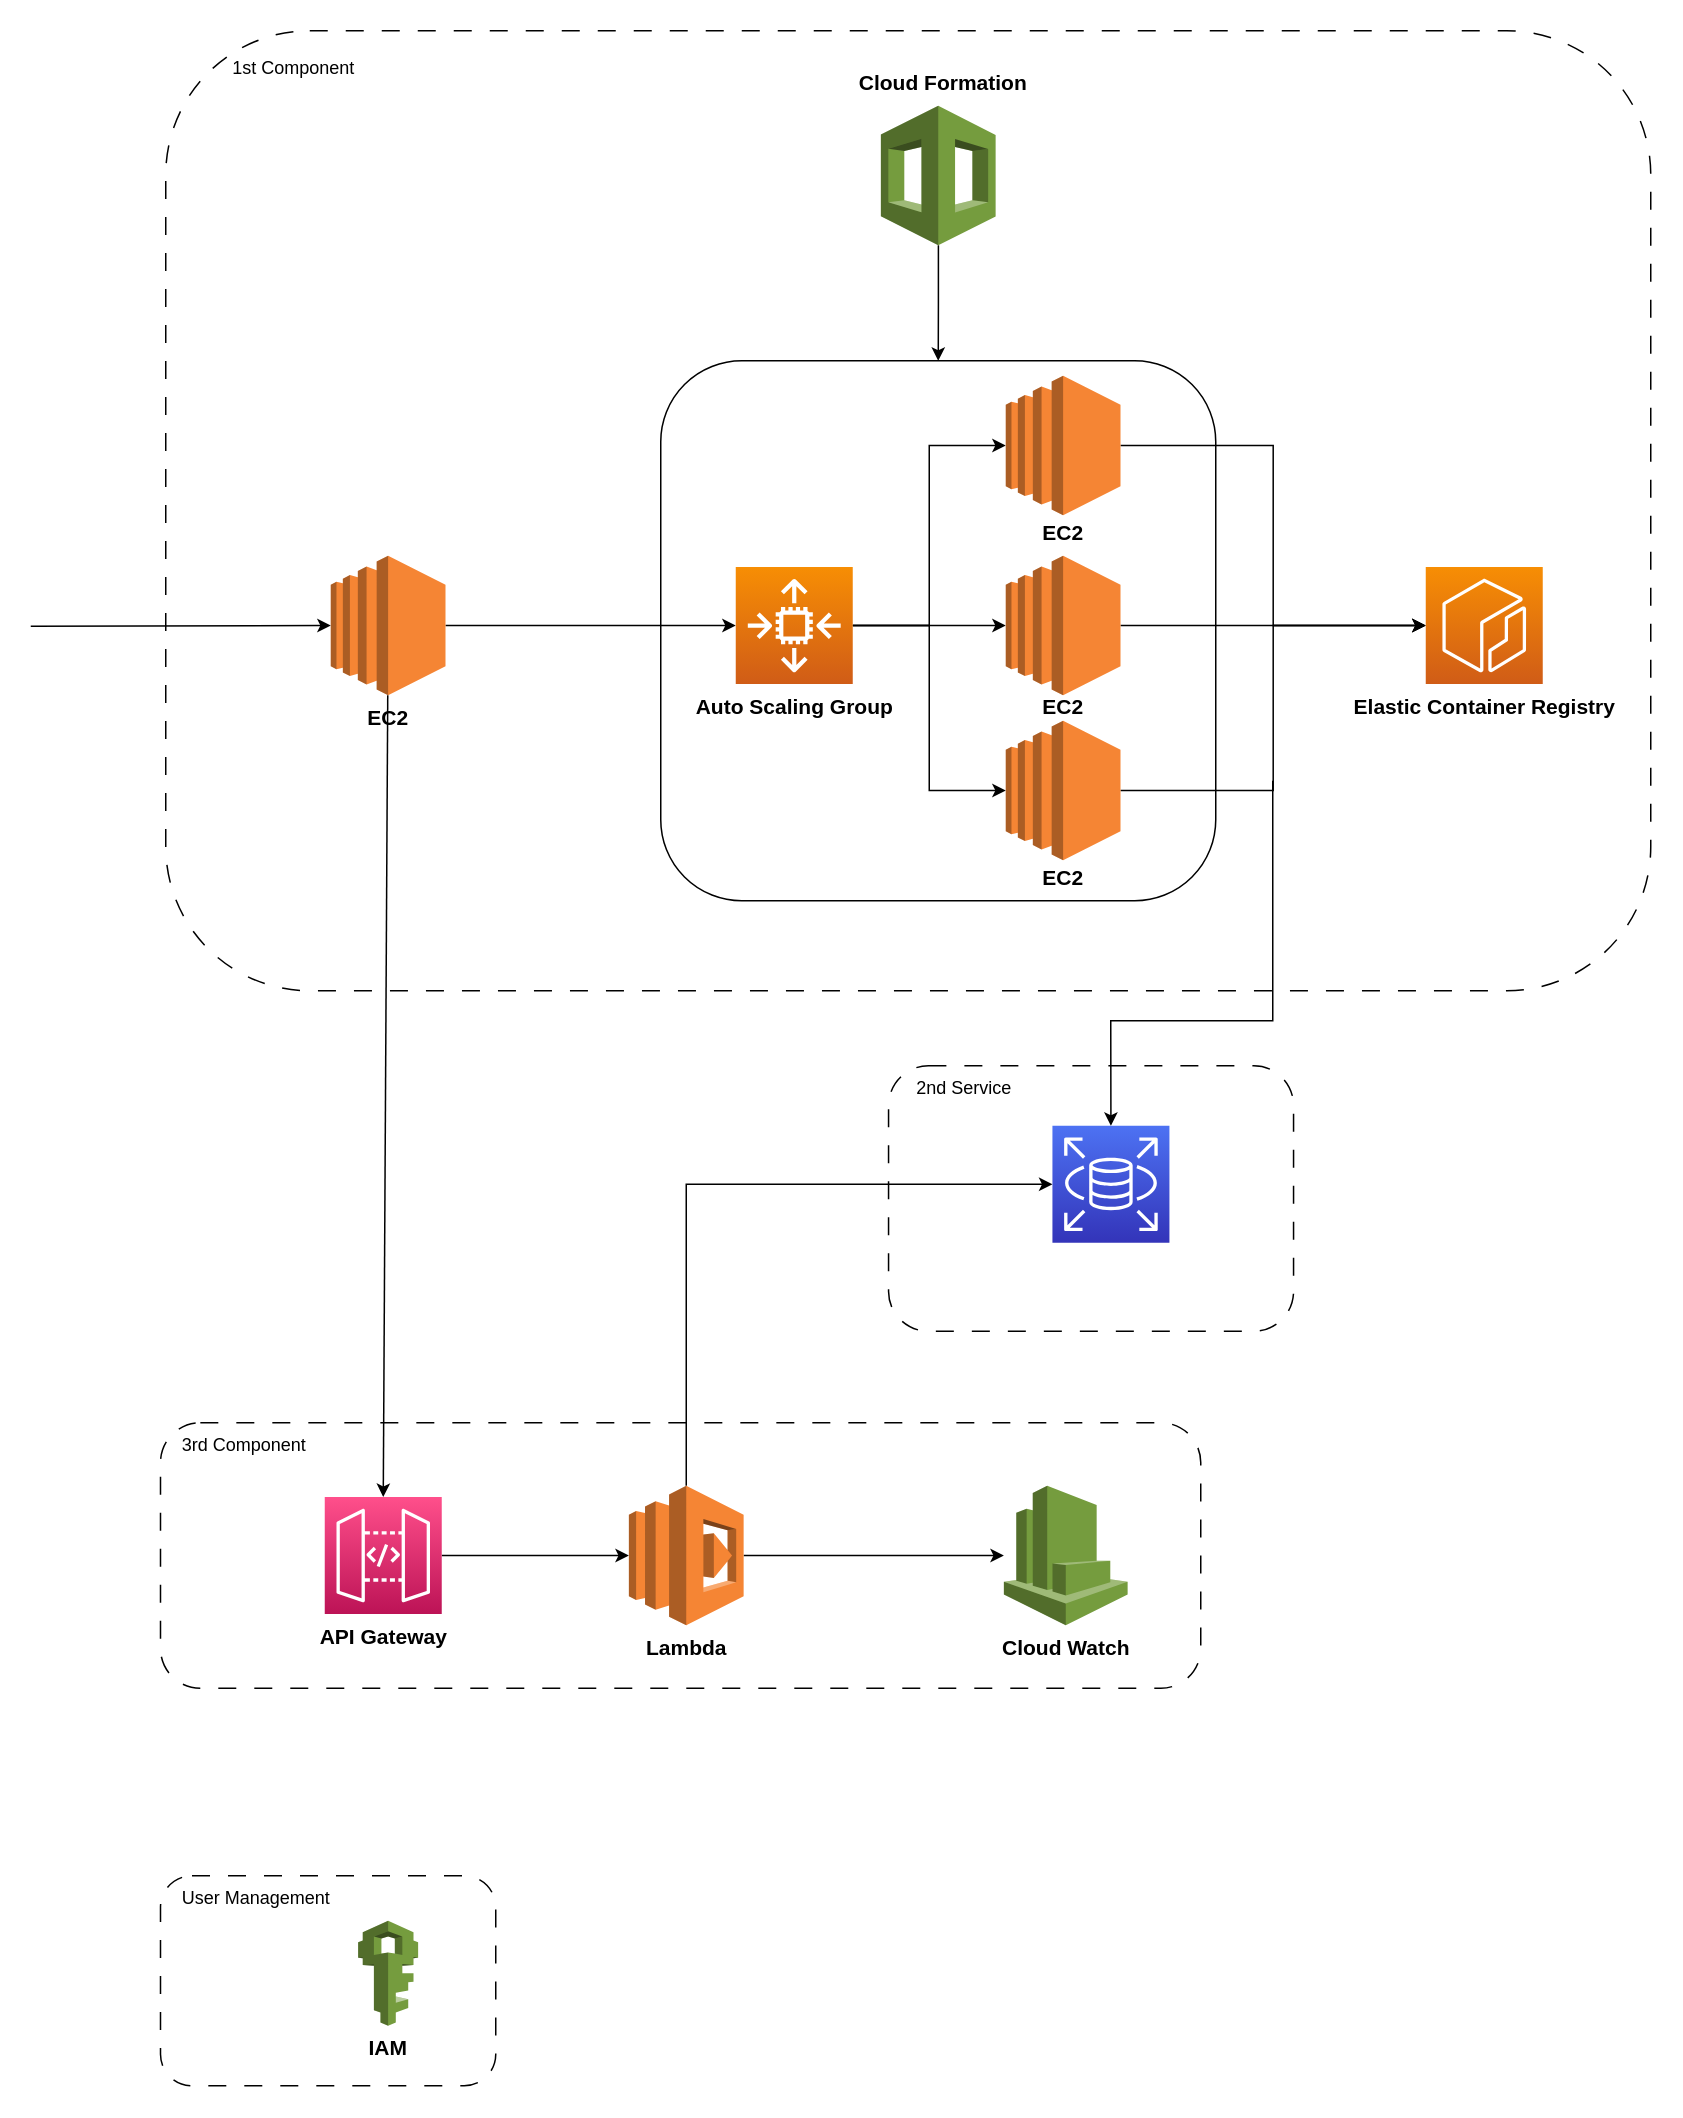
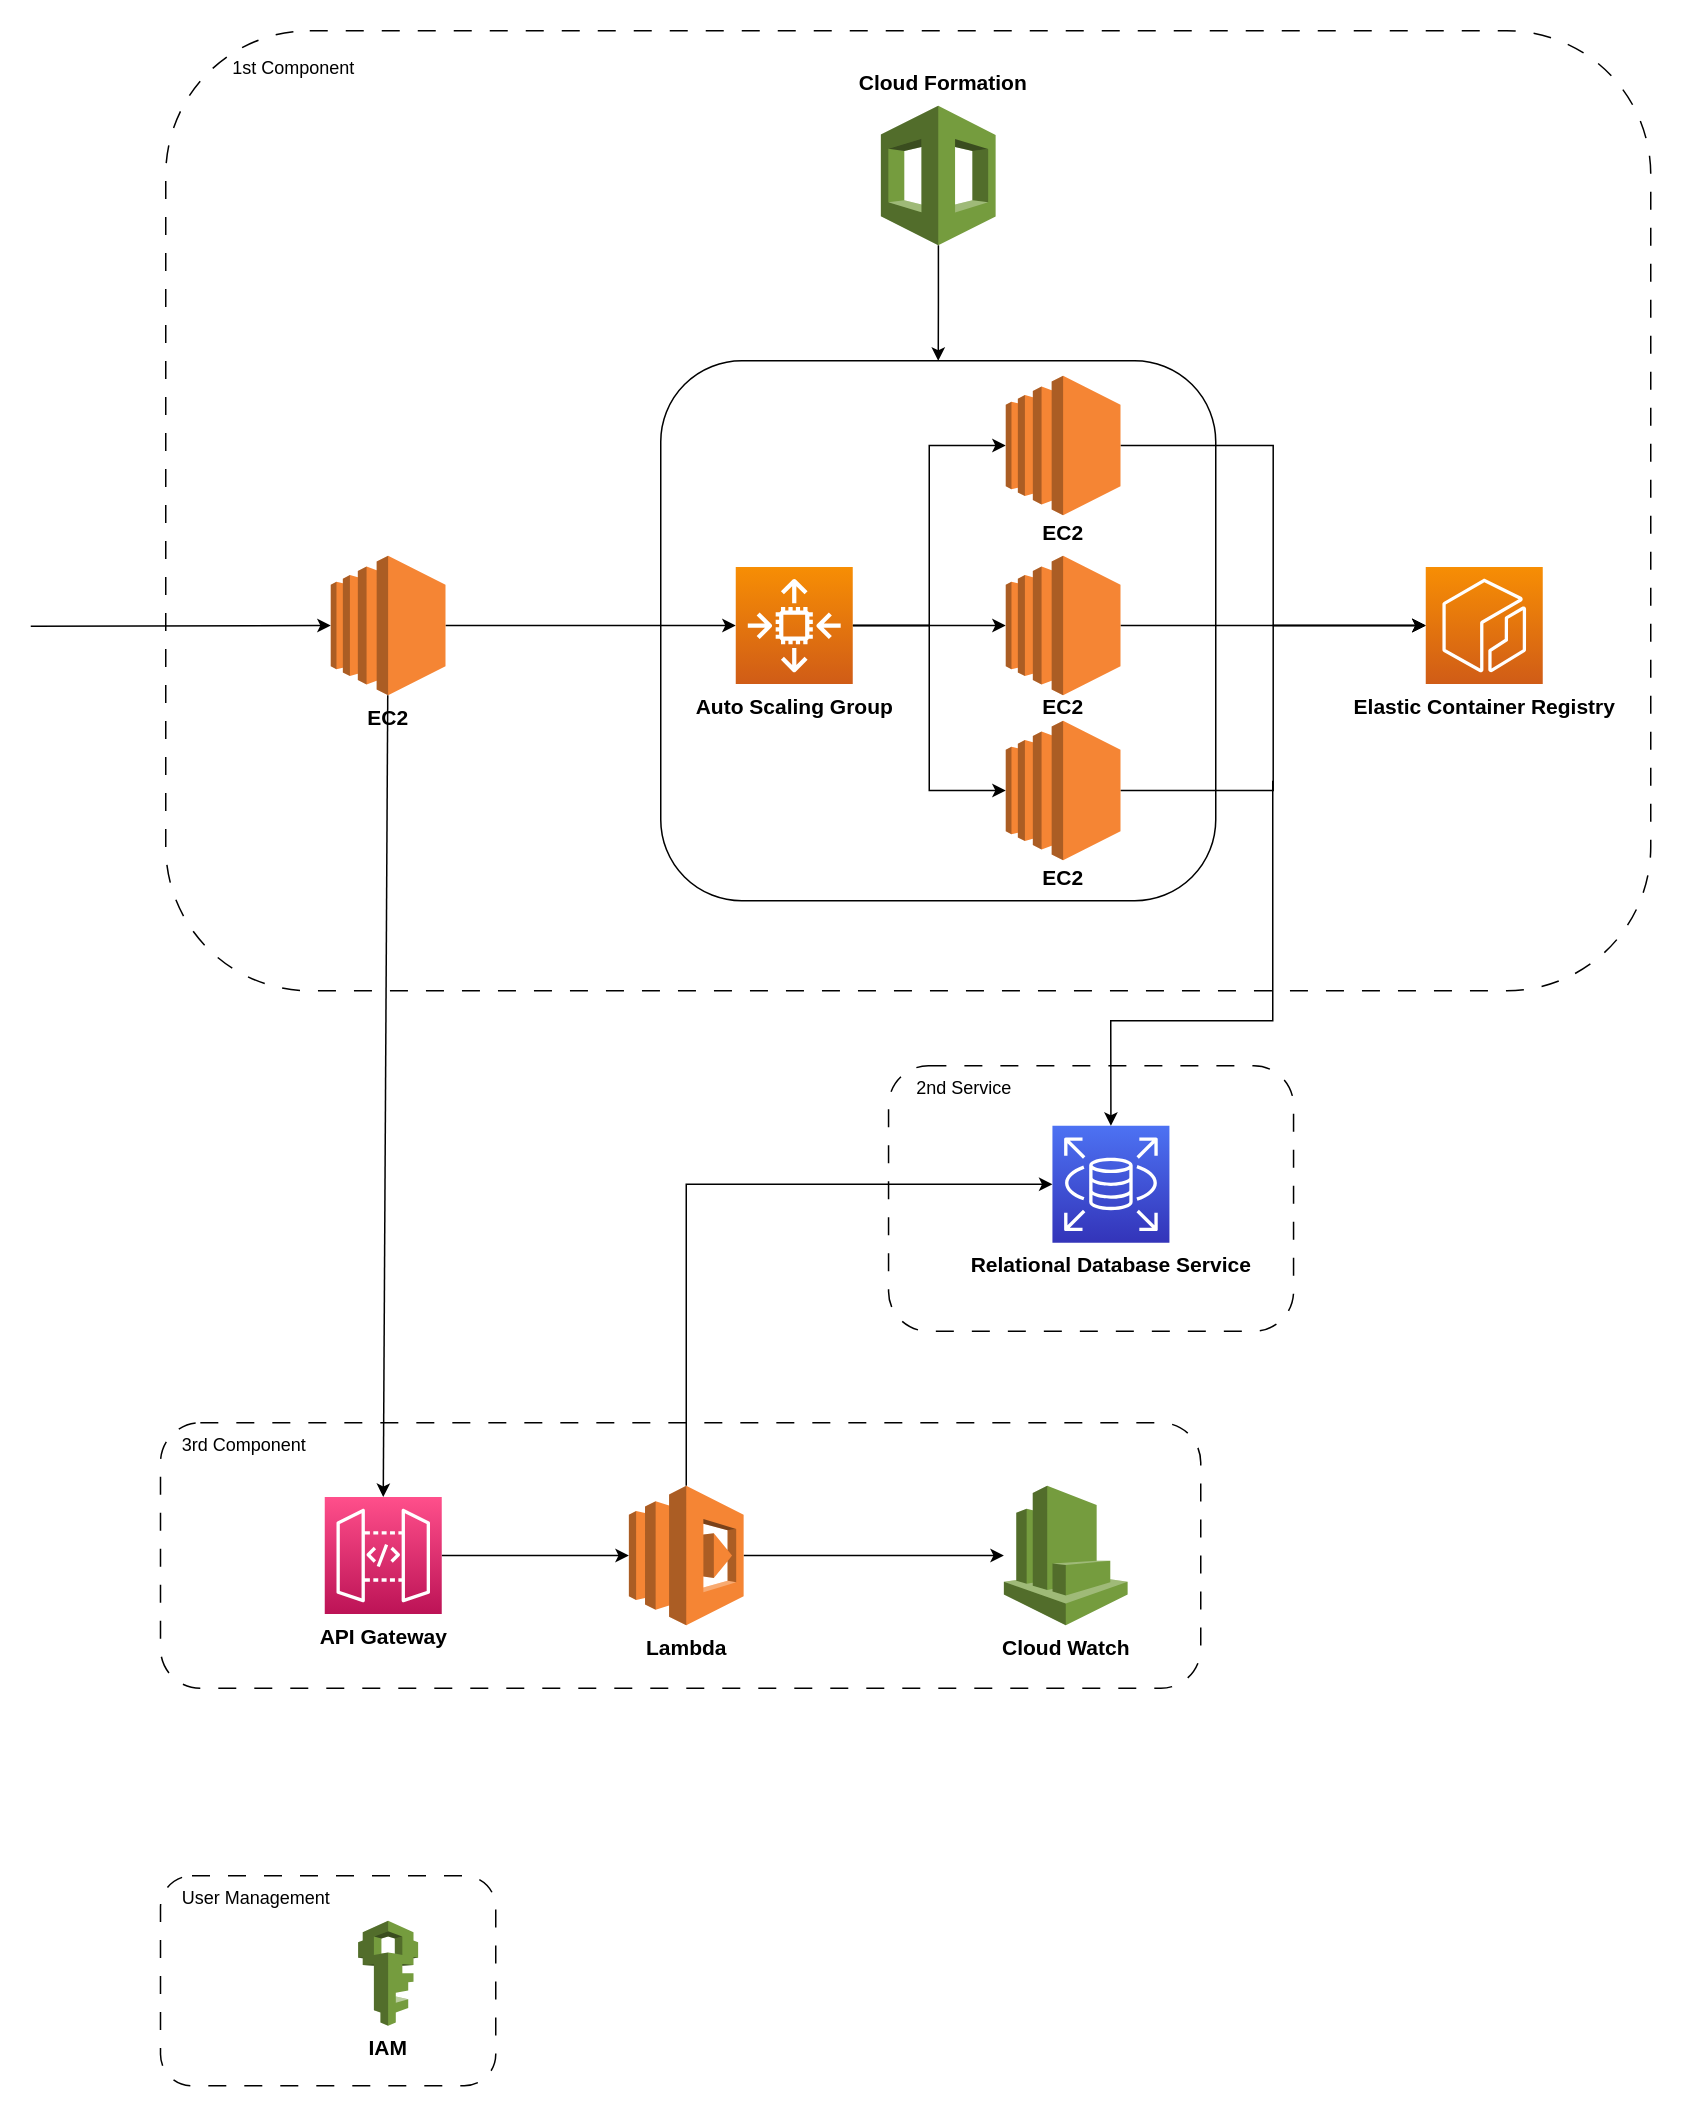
node "Relational Database Service": added
